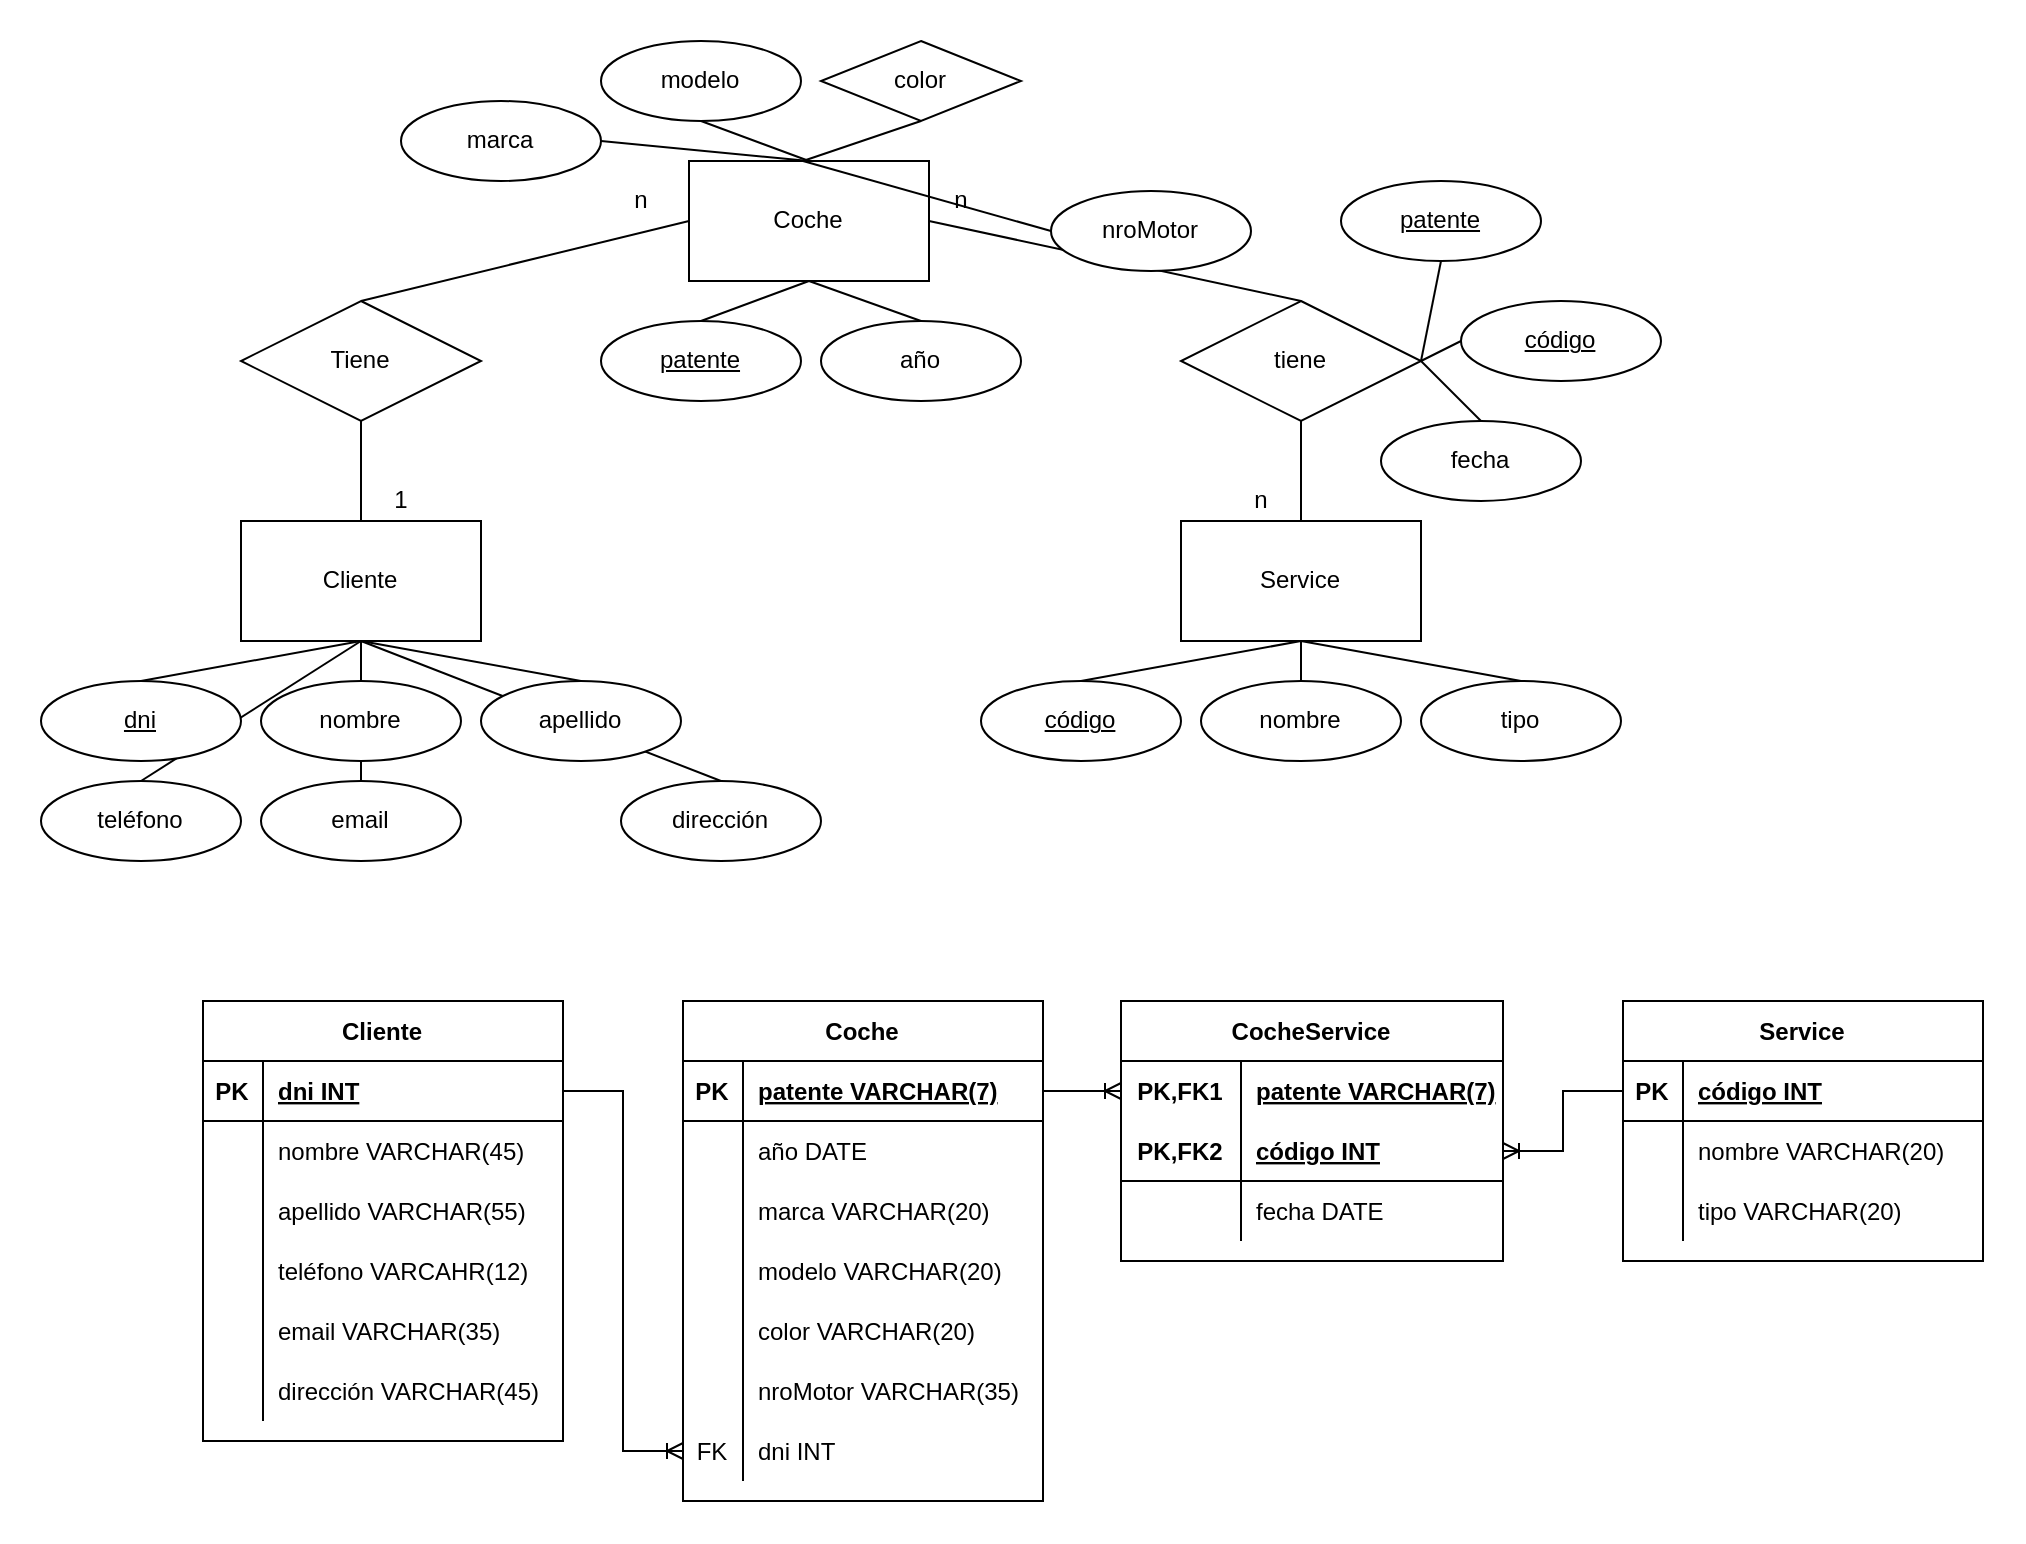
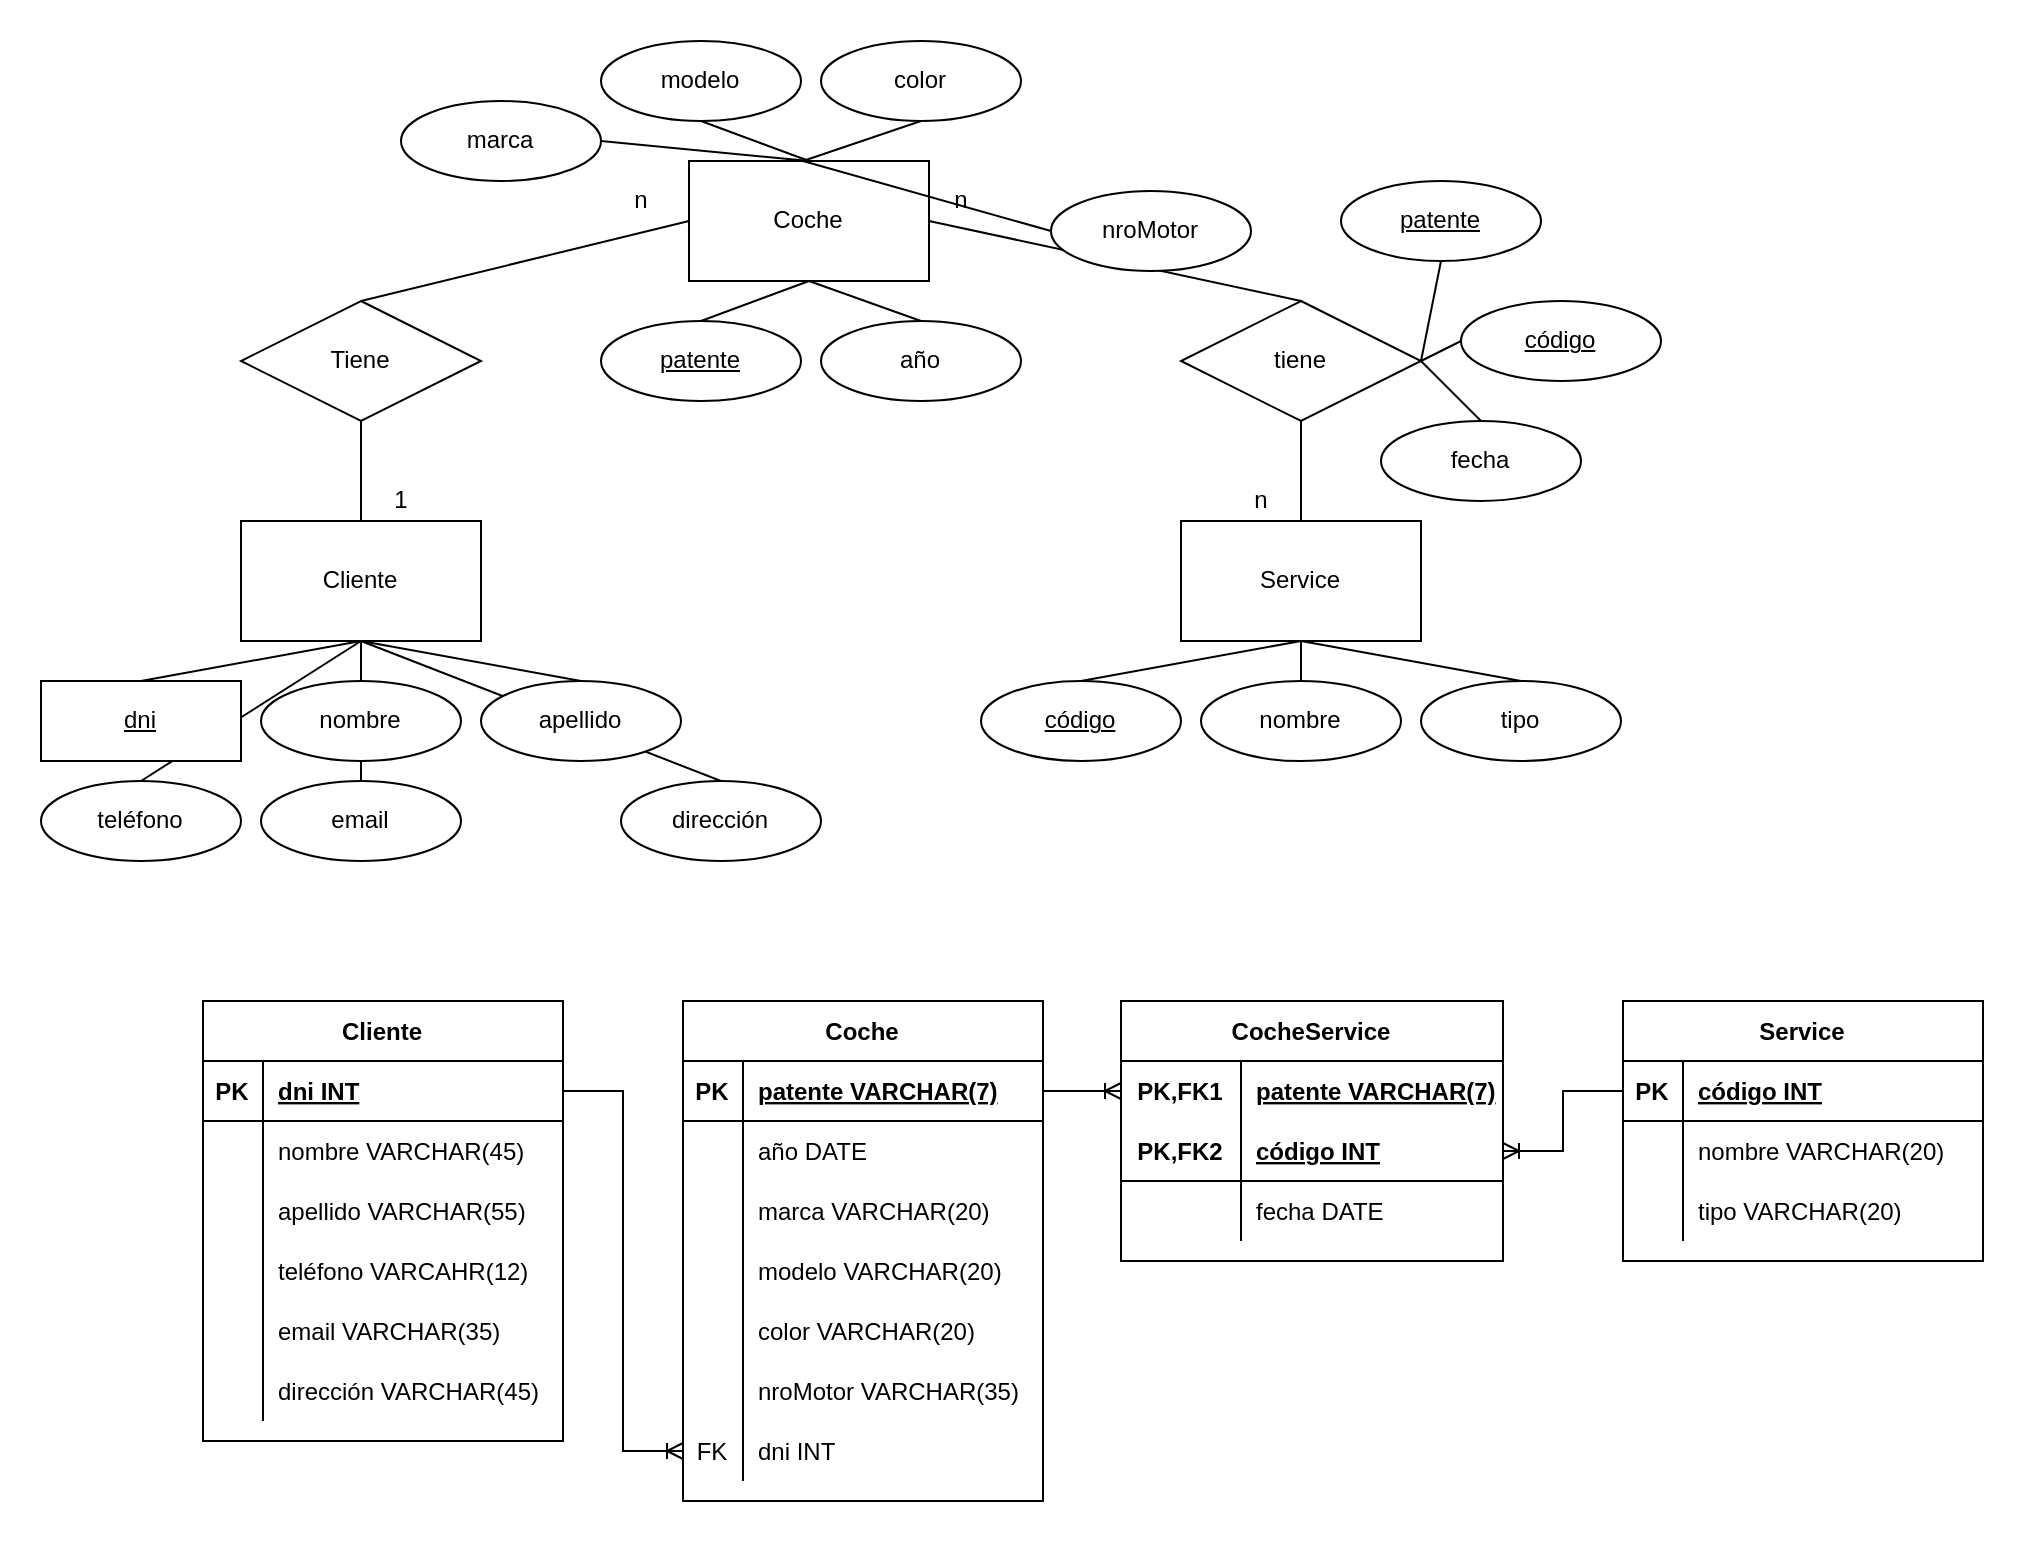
node "color": shape diamond -> ellipse
node "dni": shape ellipse -> rectangle
